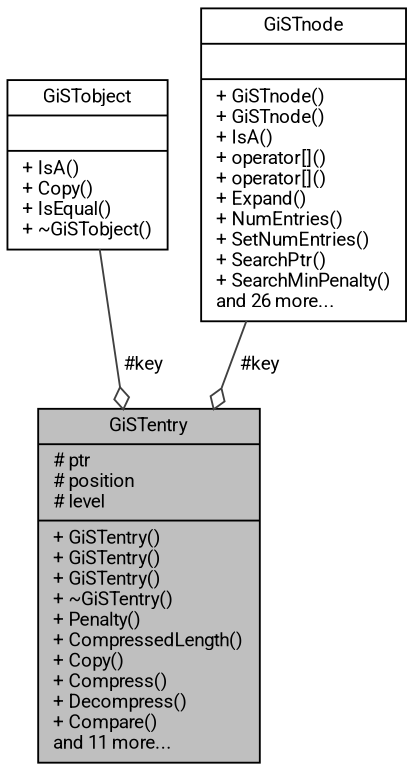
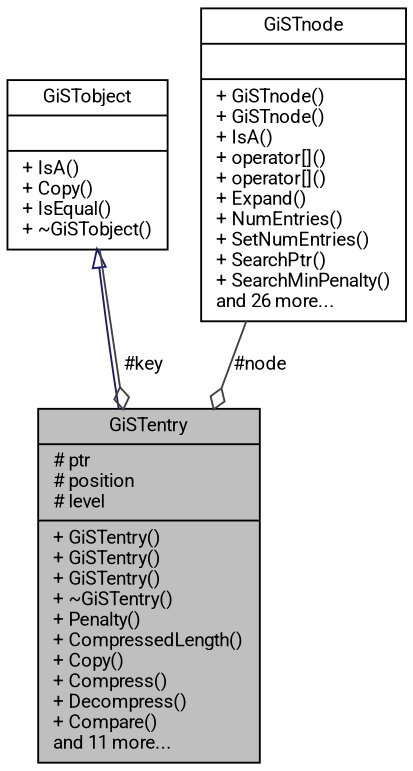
edge "GiSTentry" -> "GiSTobject": added
edge "GiSTnode" -> "GiSTentry": label " #key" -> " #node"
